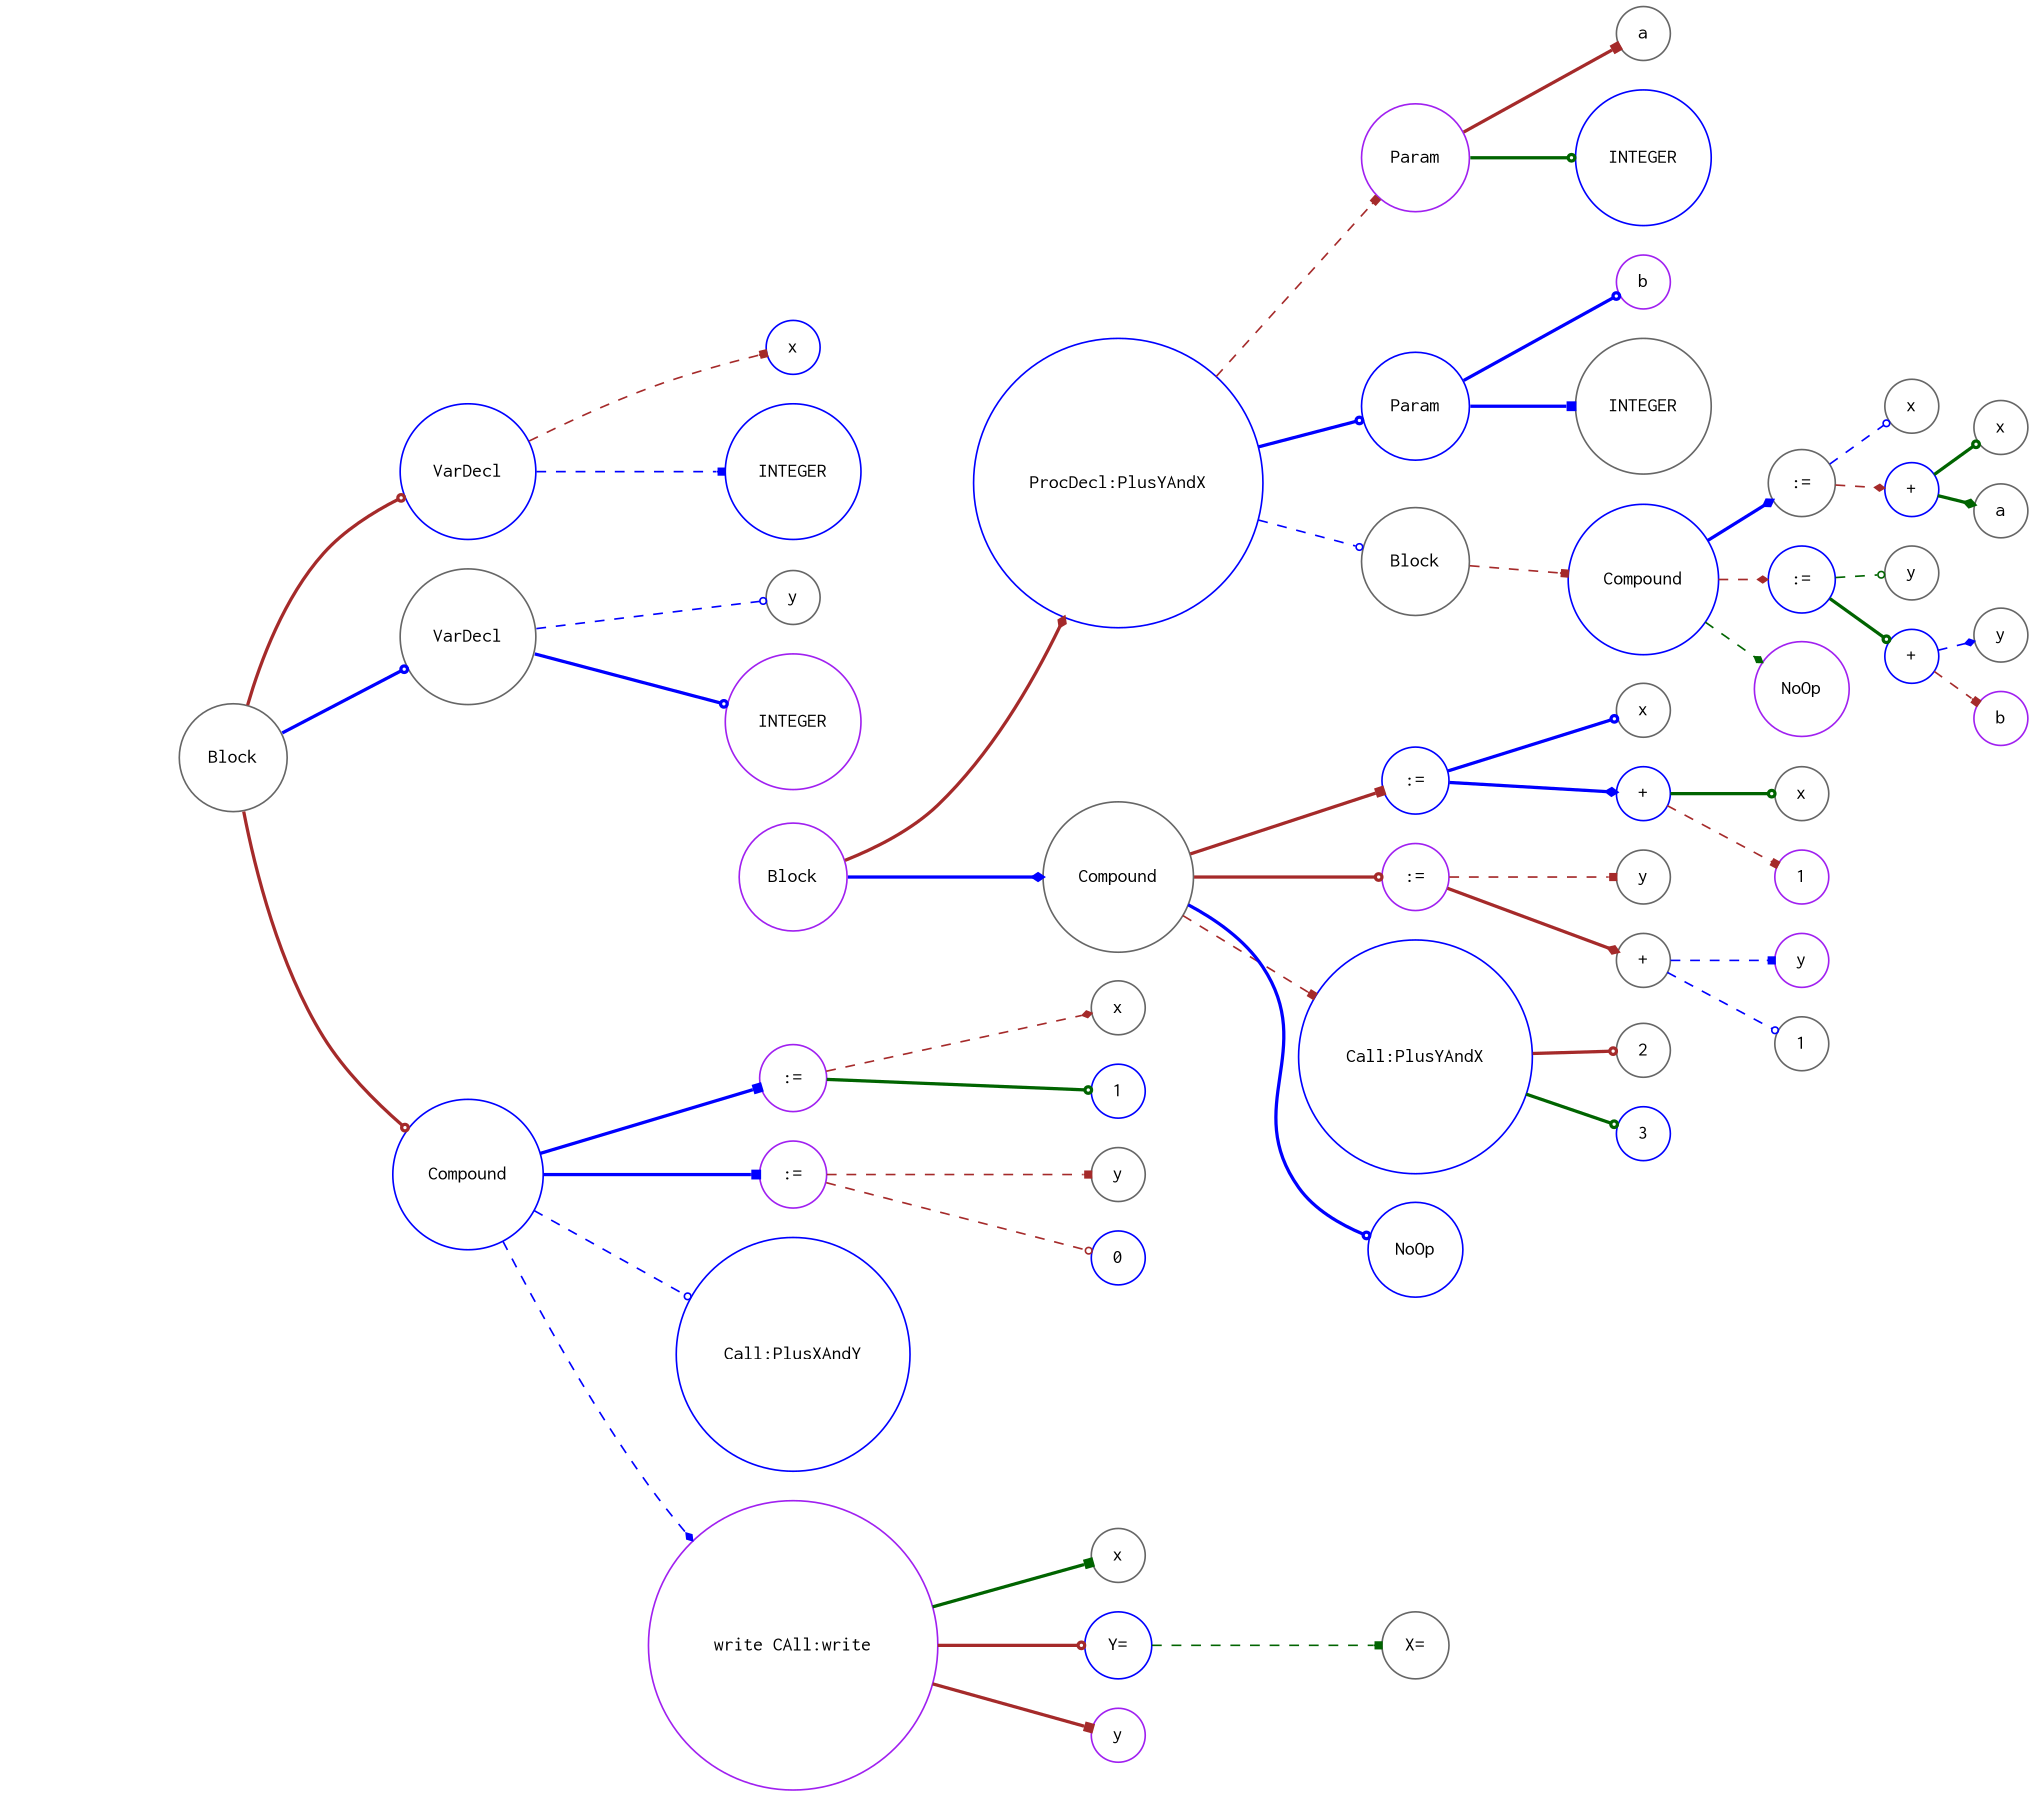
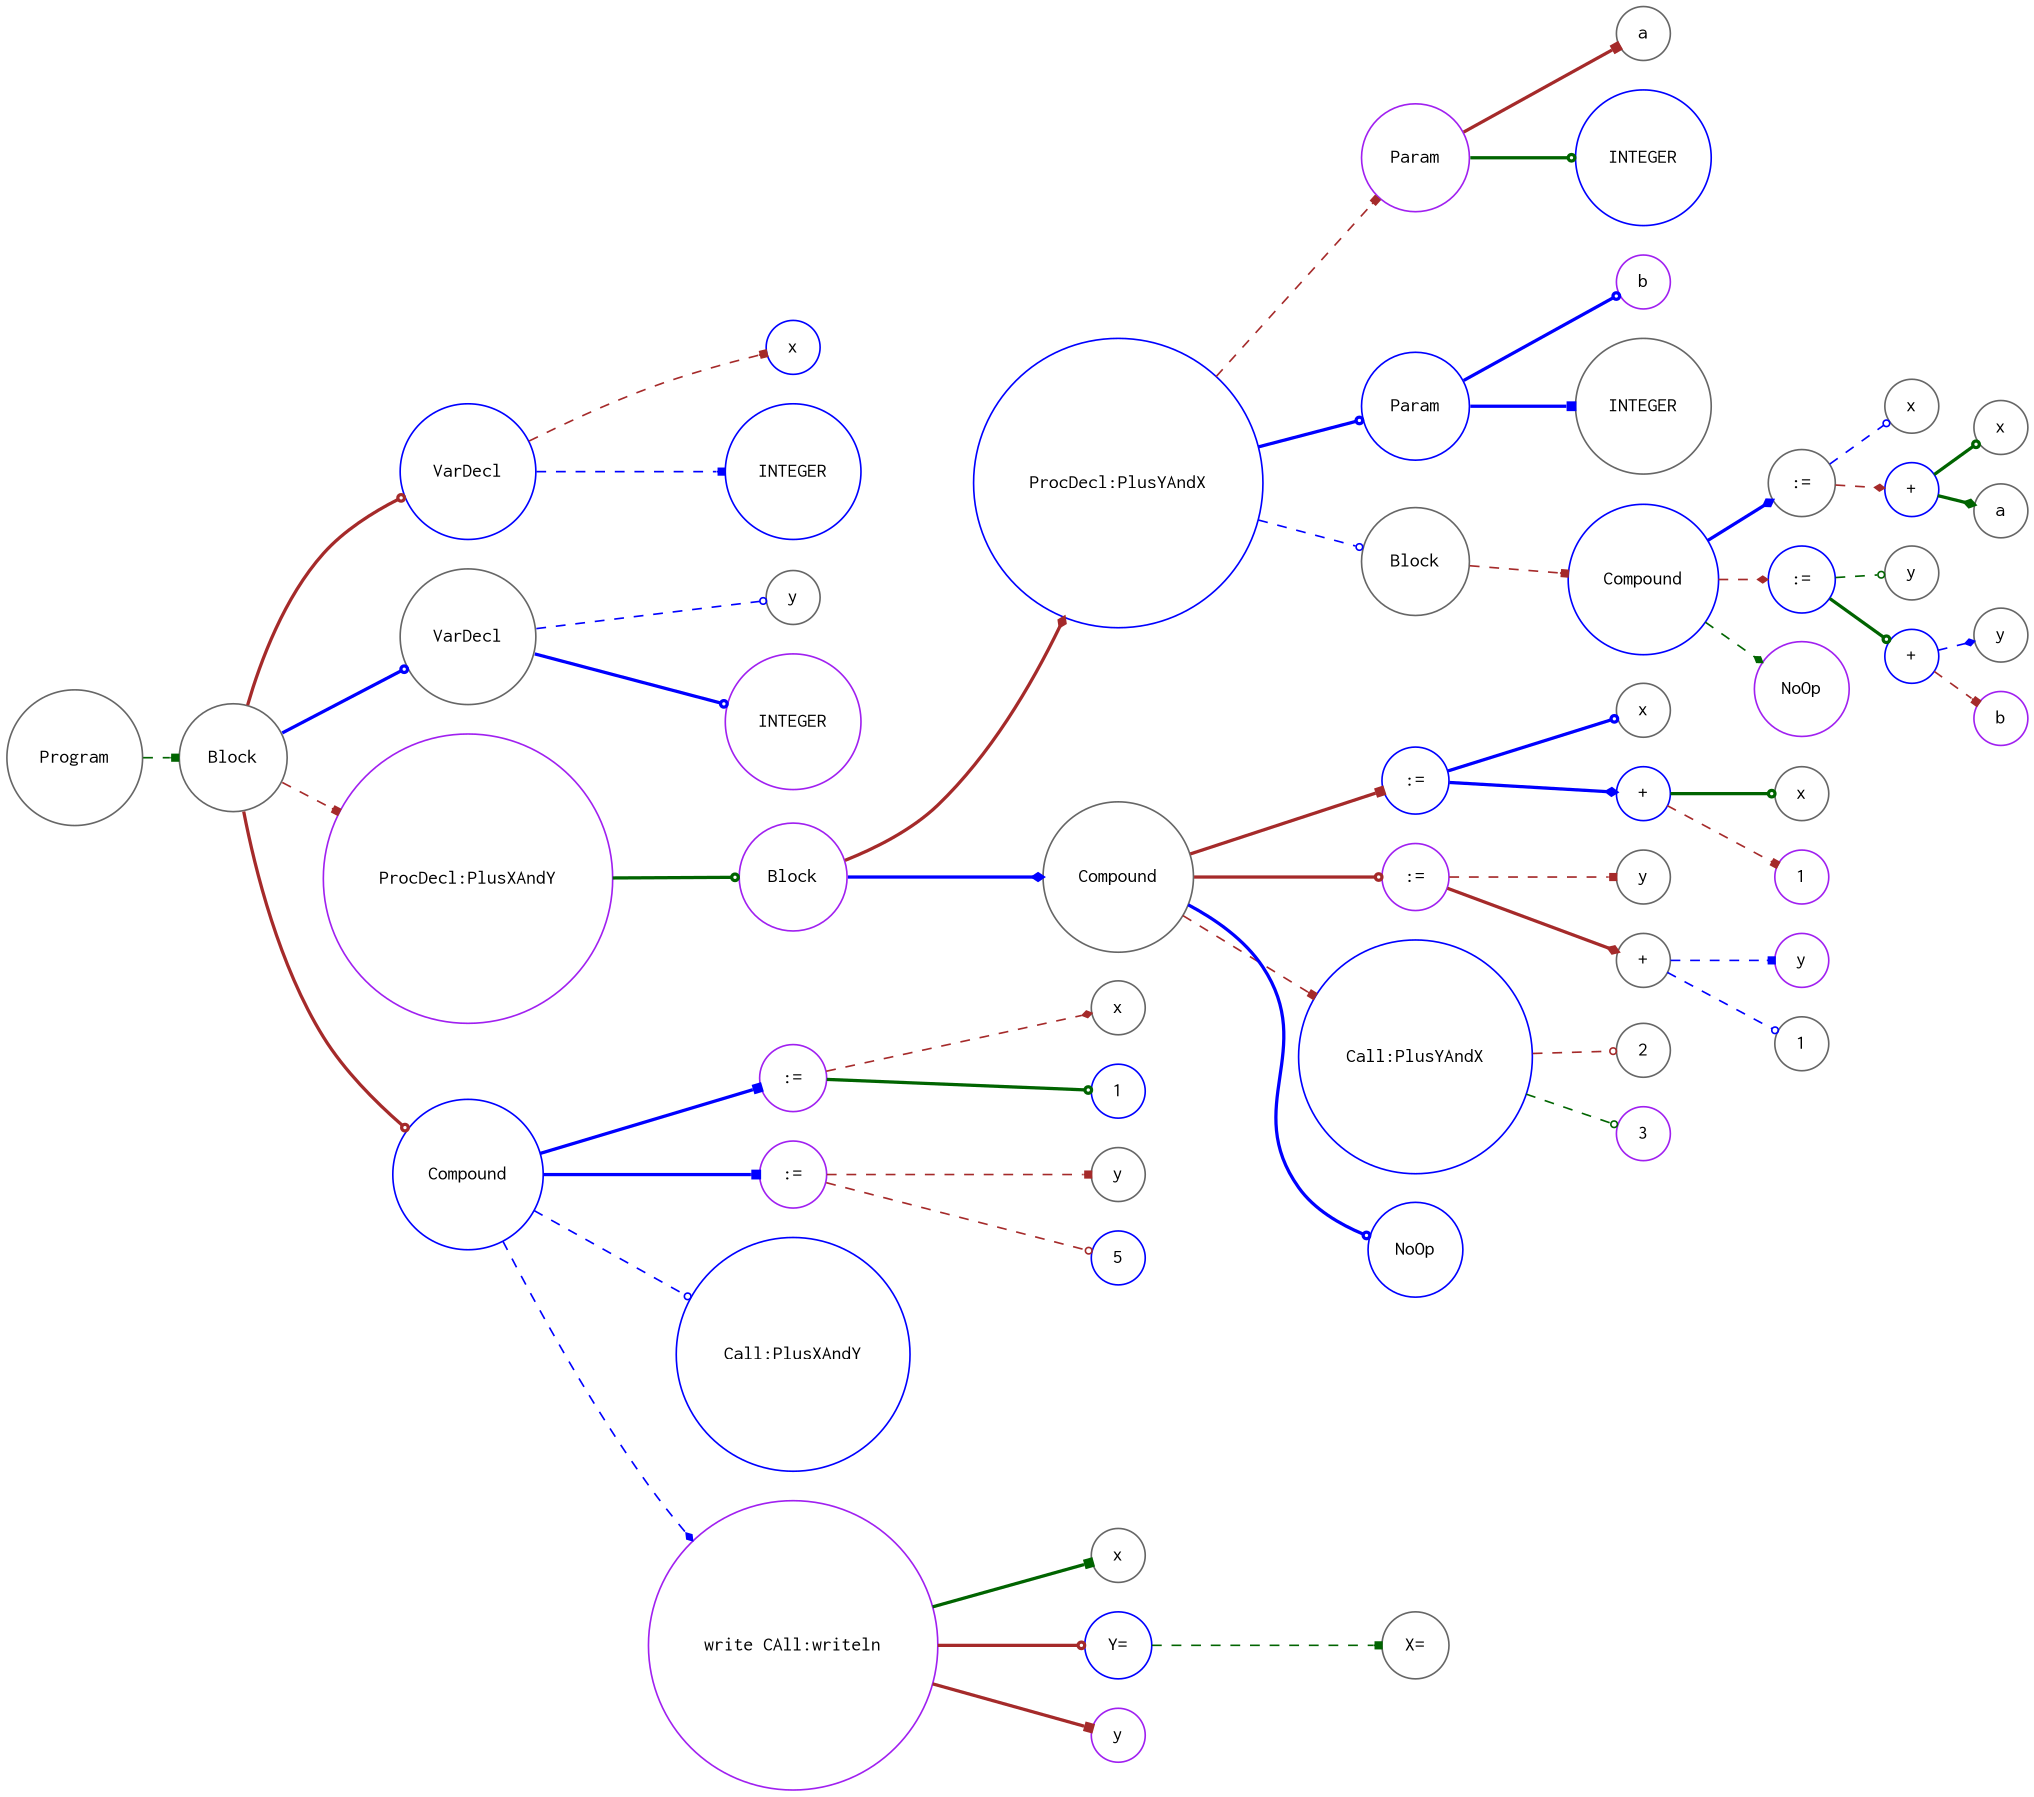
node "Program": added
node "ProcDecl:PlusXAndY": added
edge "Call:PlusYAndX" -> "2": style bold -> dashed
edge "Call:PlusYAndX" -> "3": style bold -> dashed
node "3": color blue -> purple
node "0": label "0" -> "5"
node "write CAll:write": label "write CAll:write" -> "write CAll:writeln"
